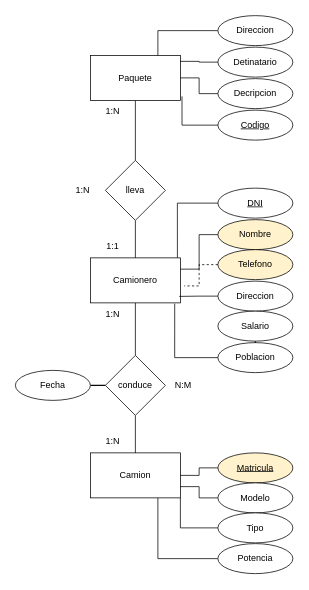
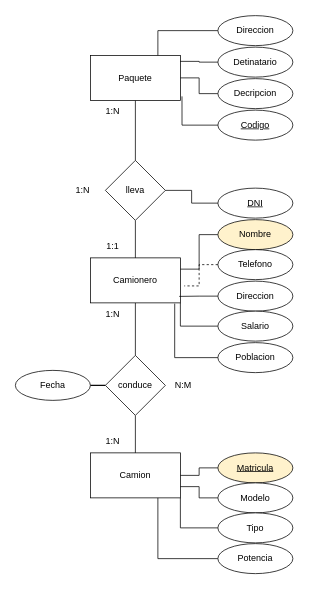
edge "DNI" -- "Camionero": now "DNI" -- "lleva"
node "Telefono": fillcolor #fff2cc -> #ffffff
edge "Salario" -- "Poblacion": now "Salario" -- "Camionero"
